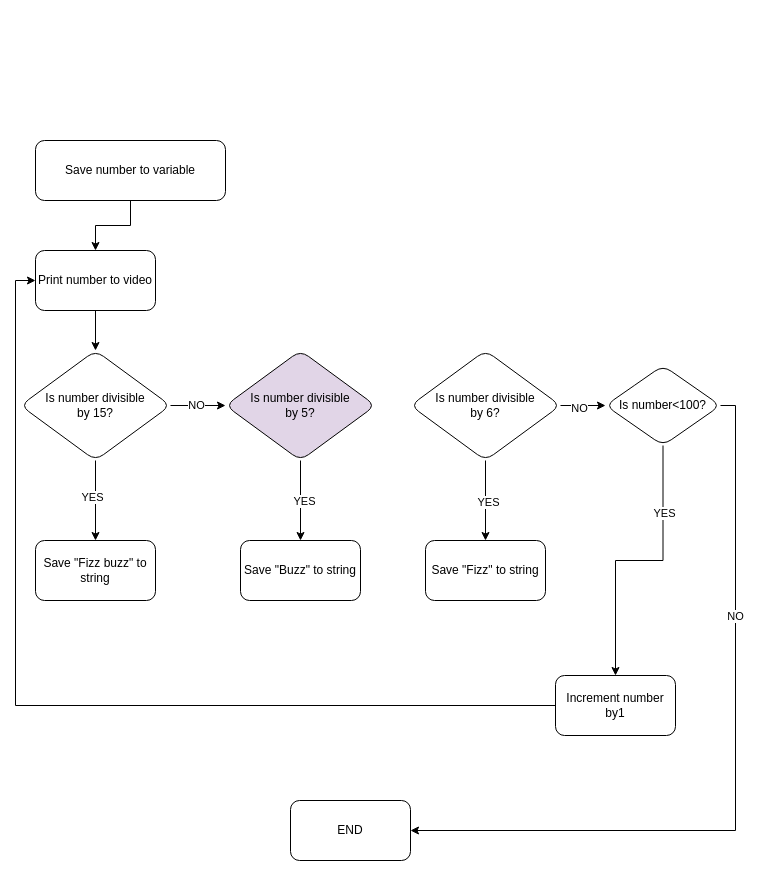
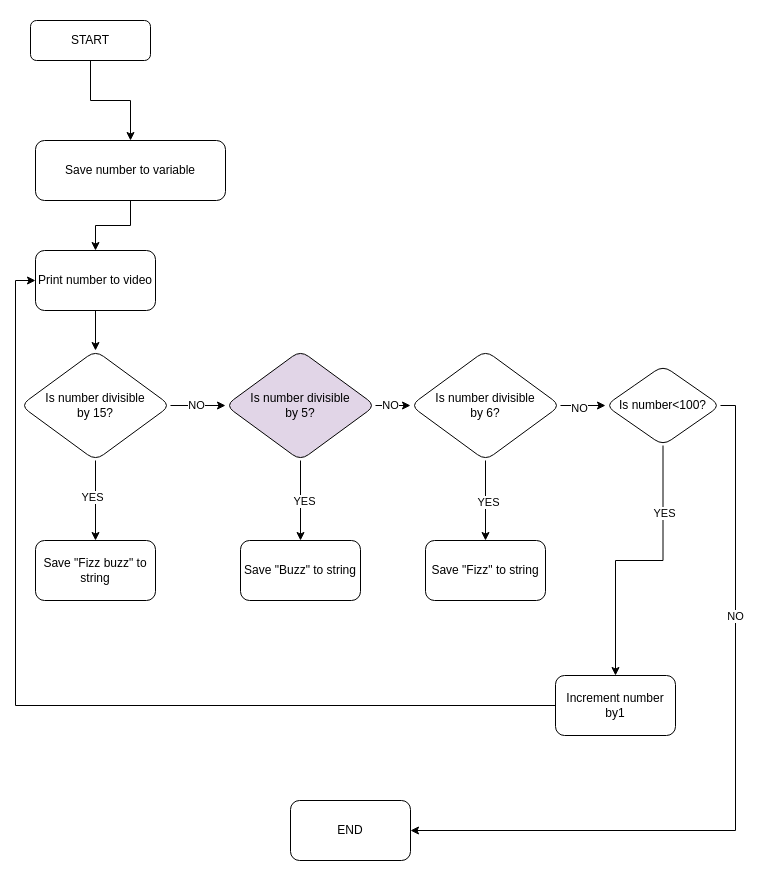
node "START": added
edge "START" -> "Save number to variable": added
edge "Is number divisible by 5?" -> "Is number divisible by 6?": added, label "NO"
